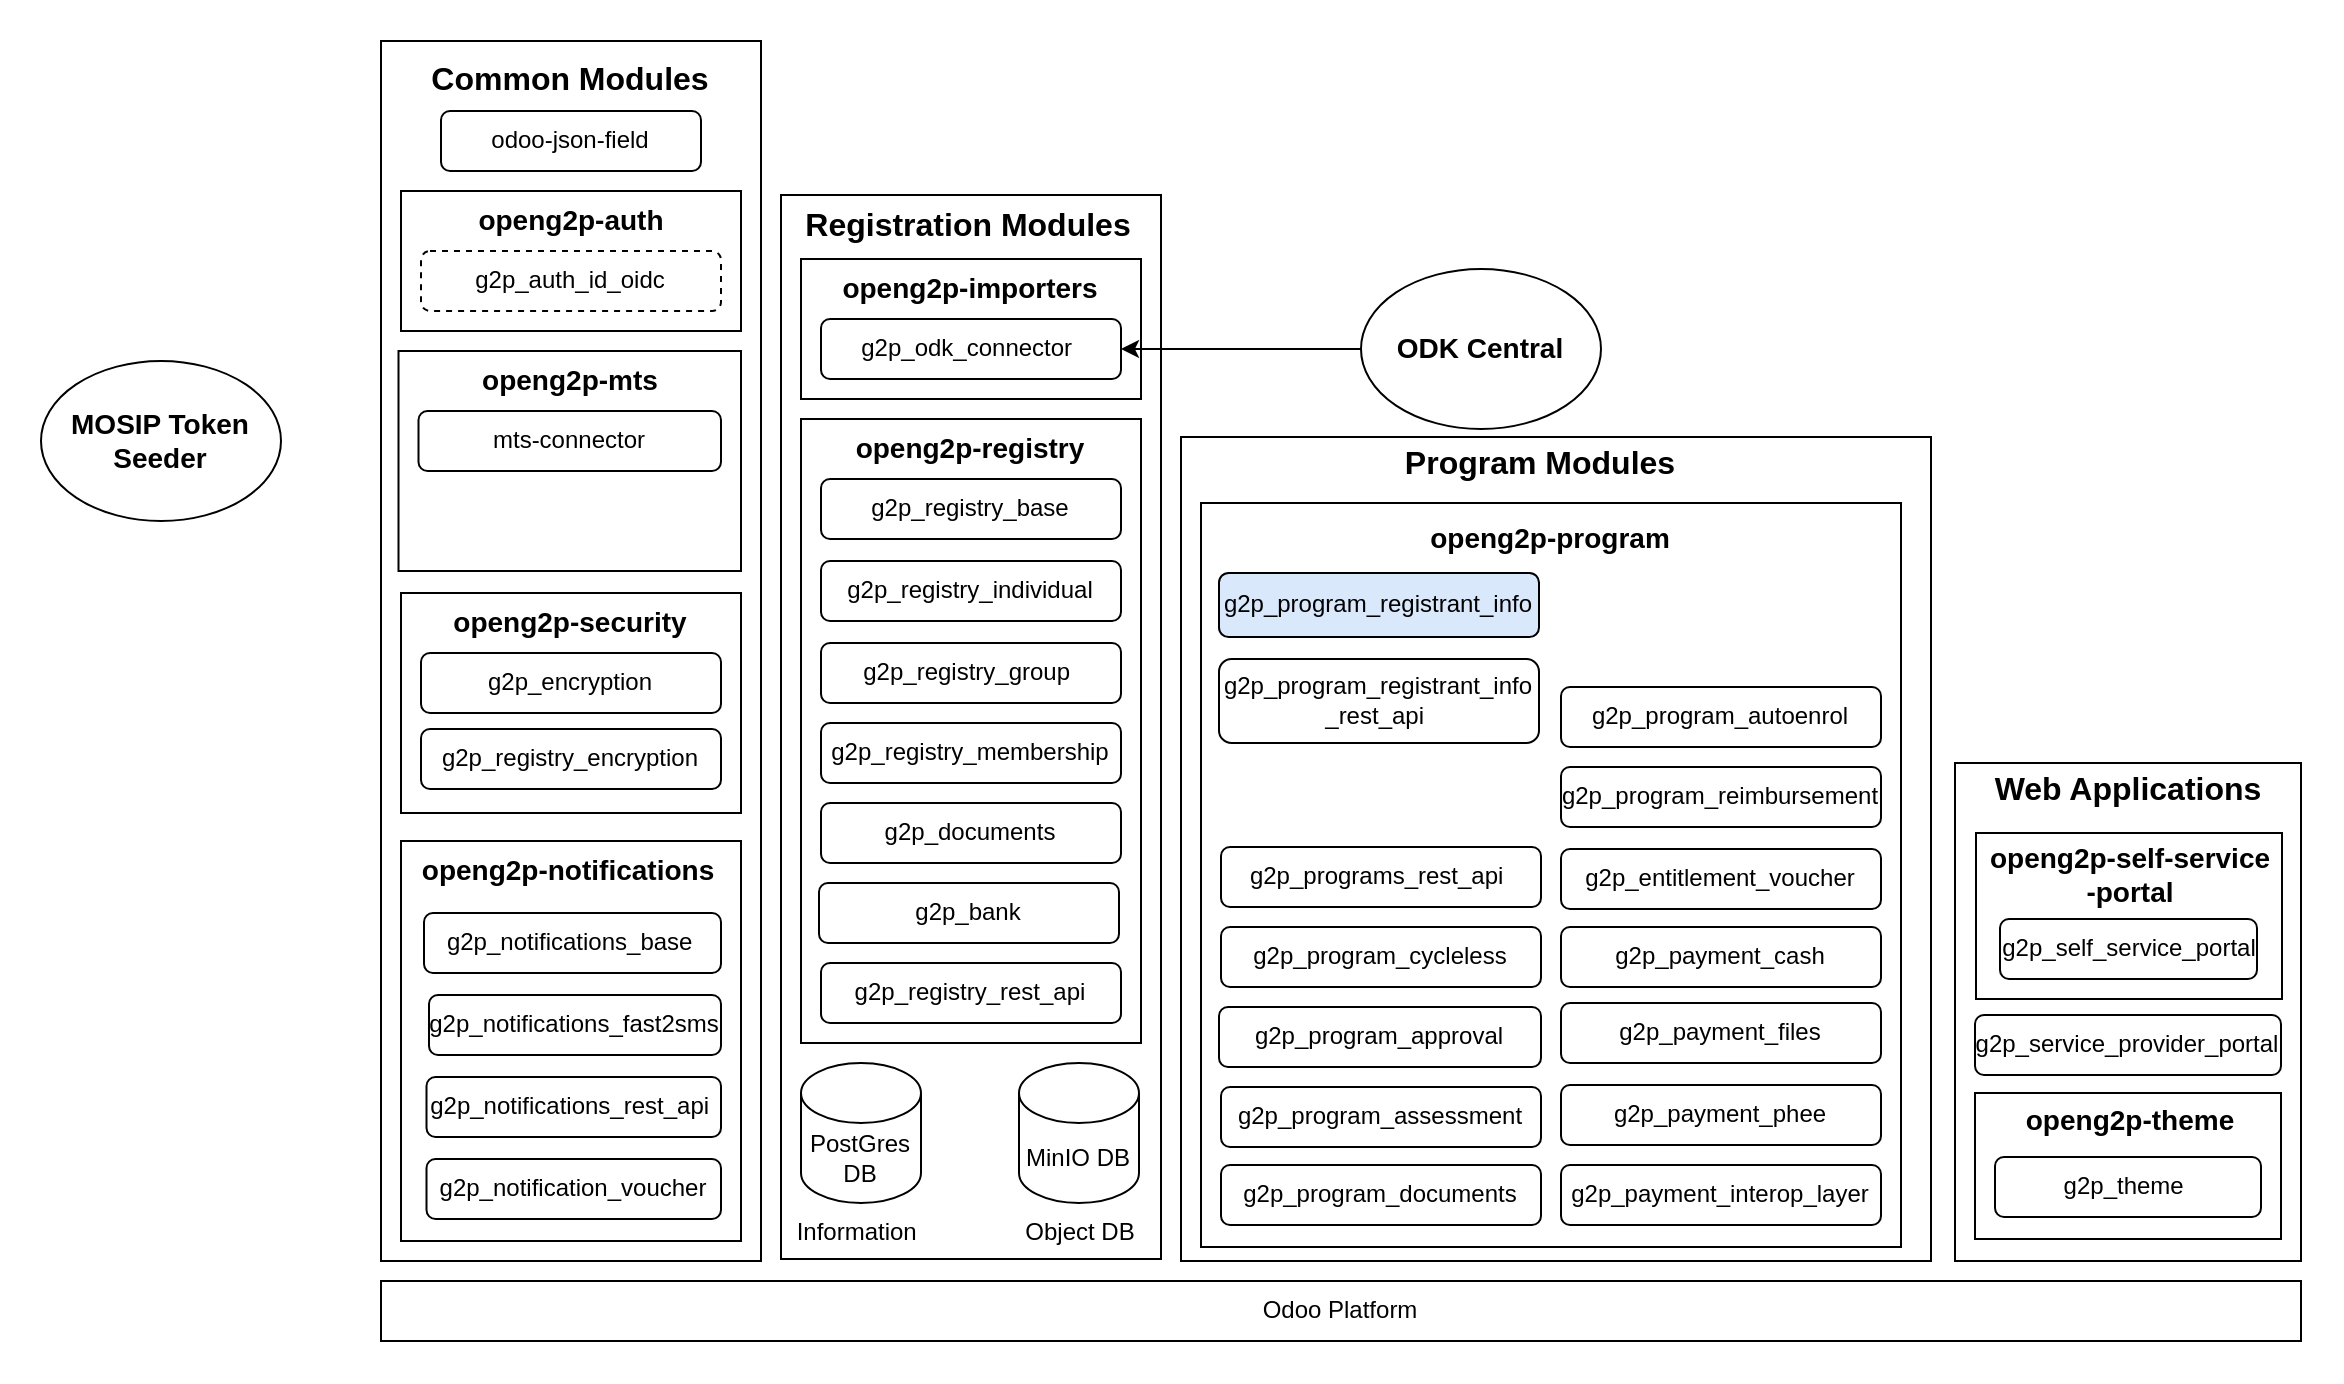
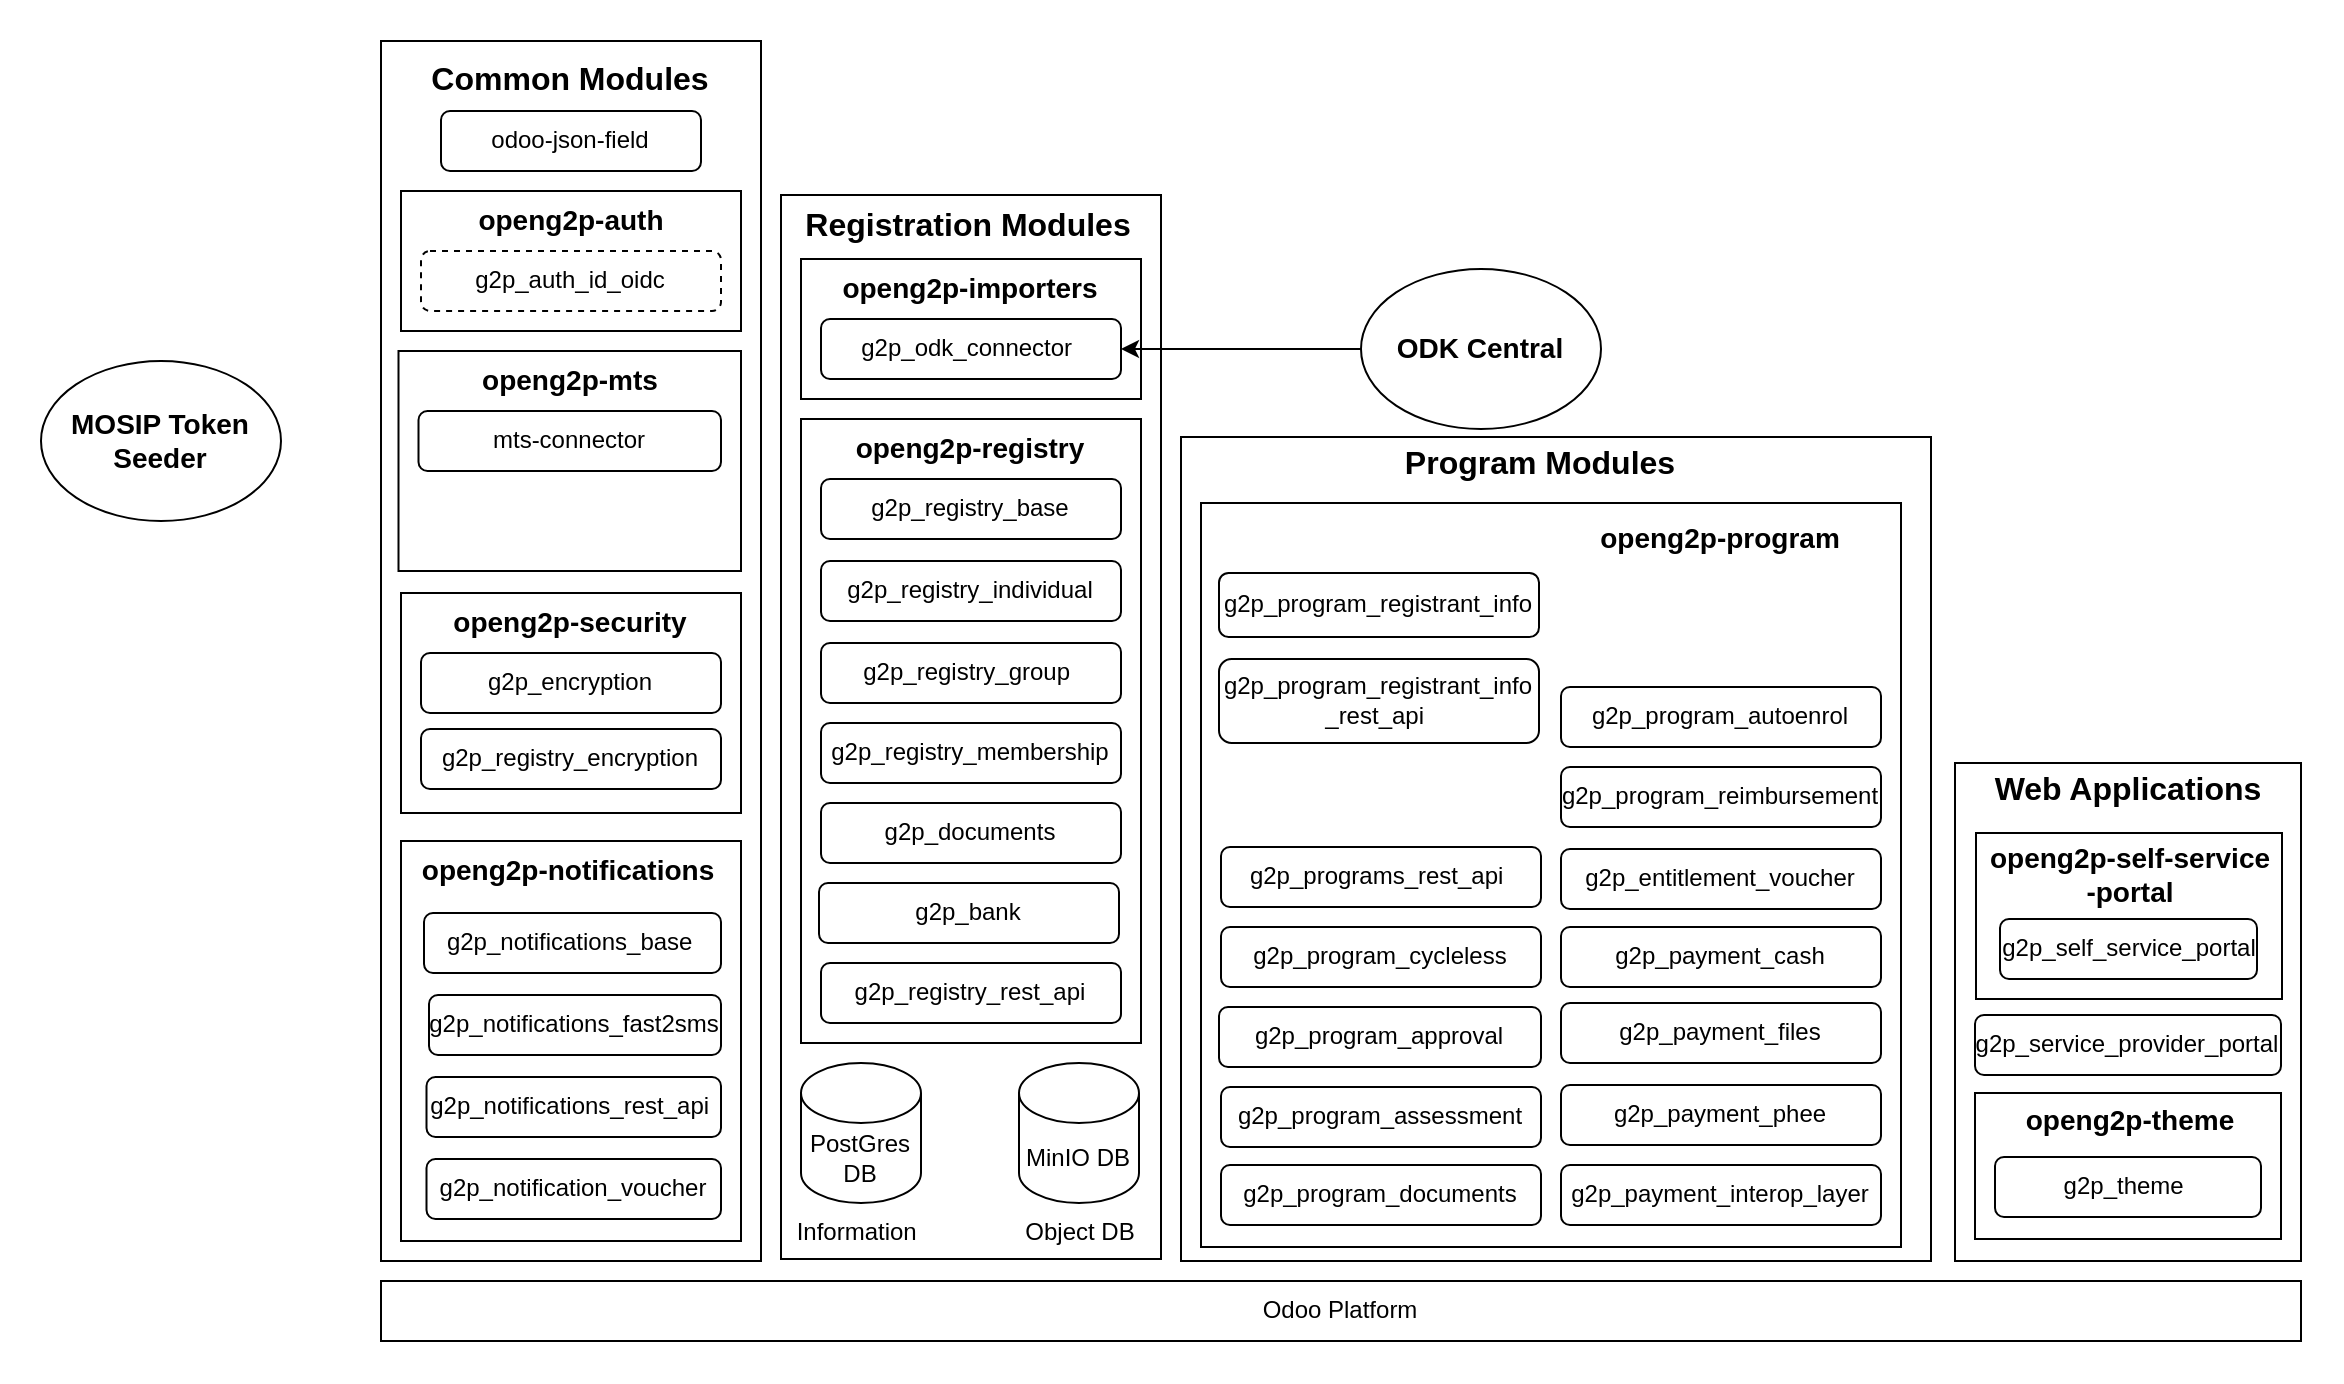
node "openg2p-program": moved (1551, 539) -> (1721, 539)
node "g2p_program_registrant_info": fillcolor #dae8fc -> #ffffff
